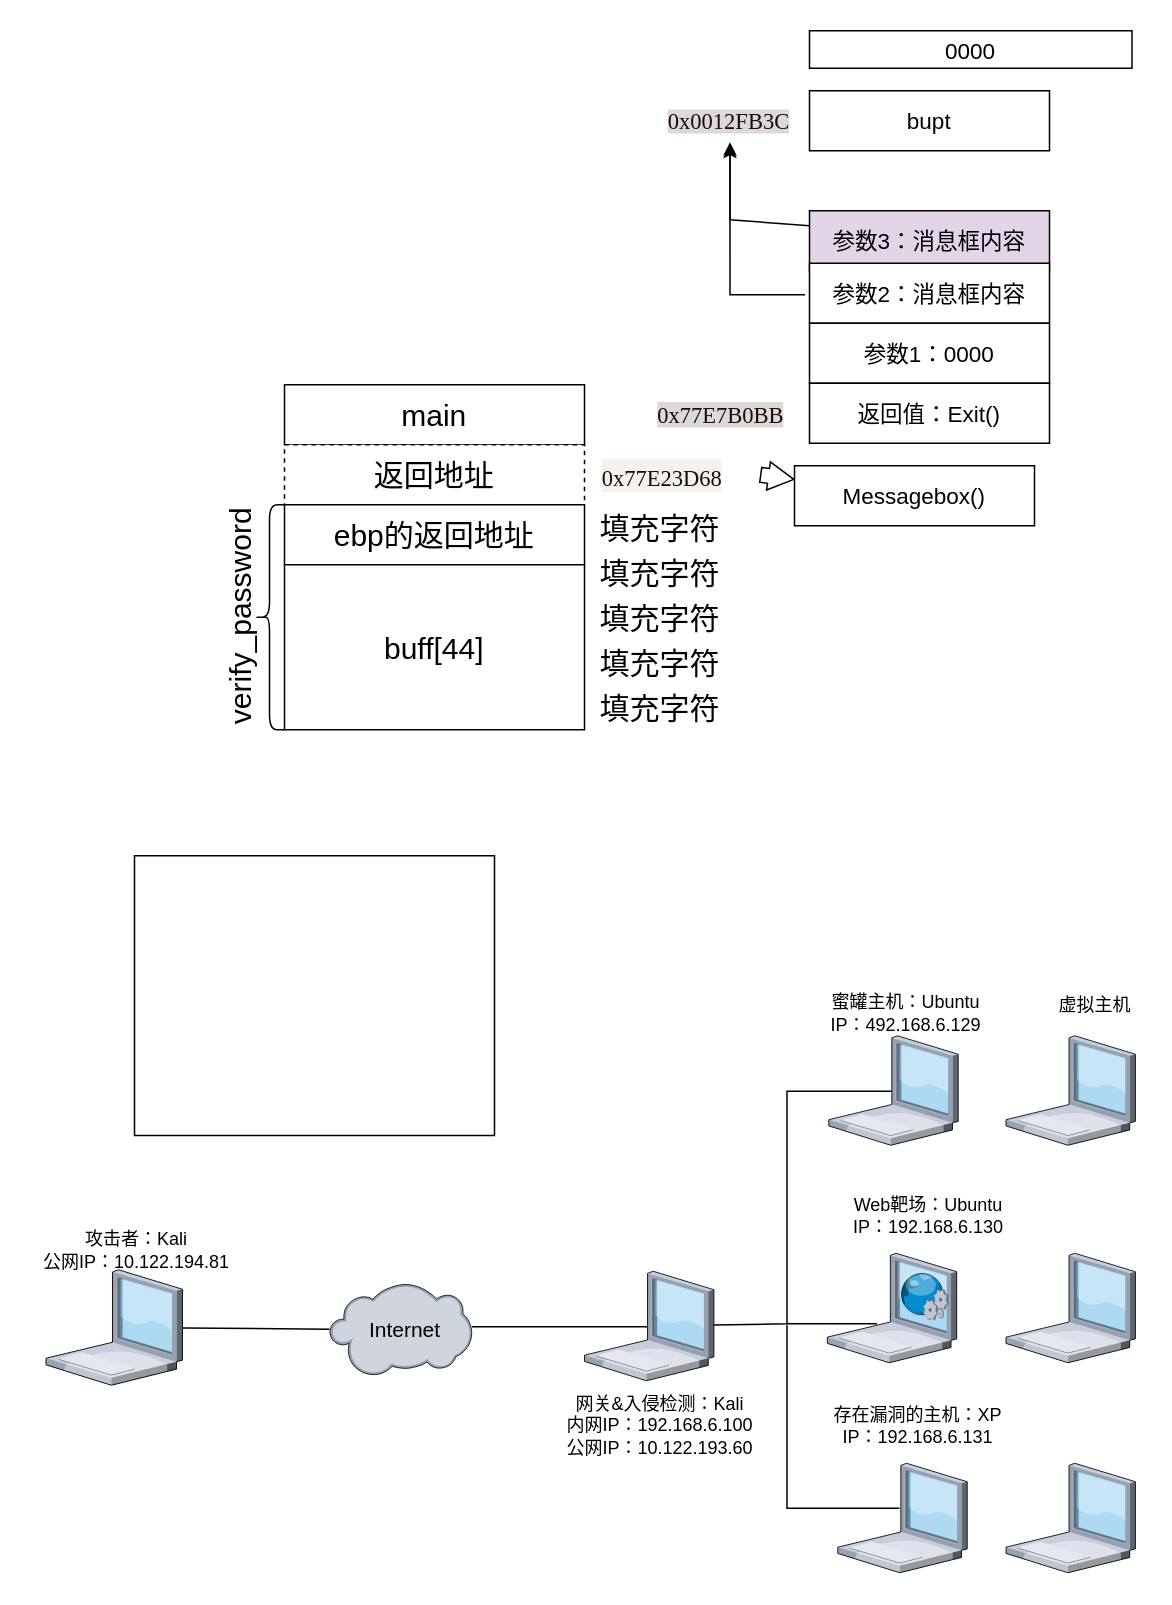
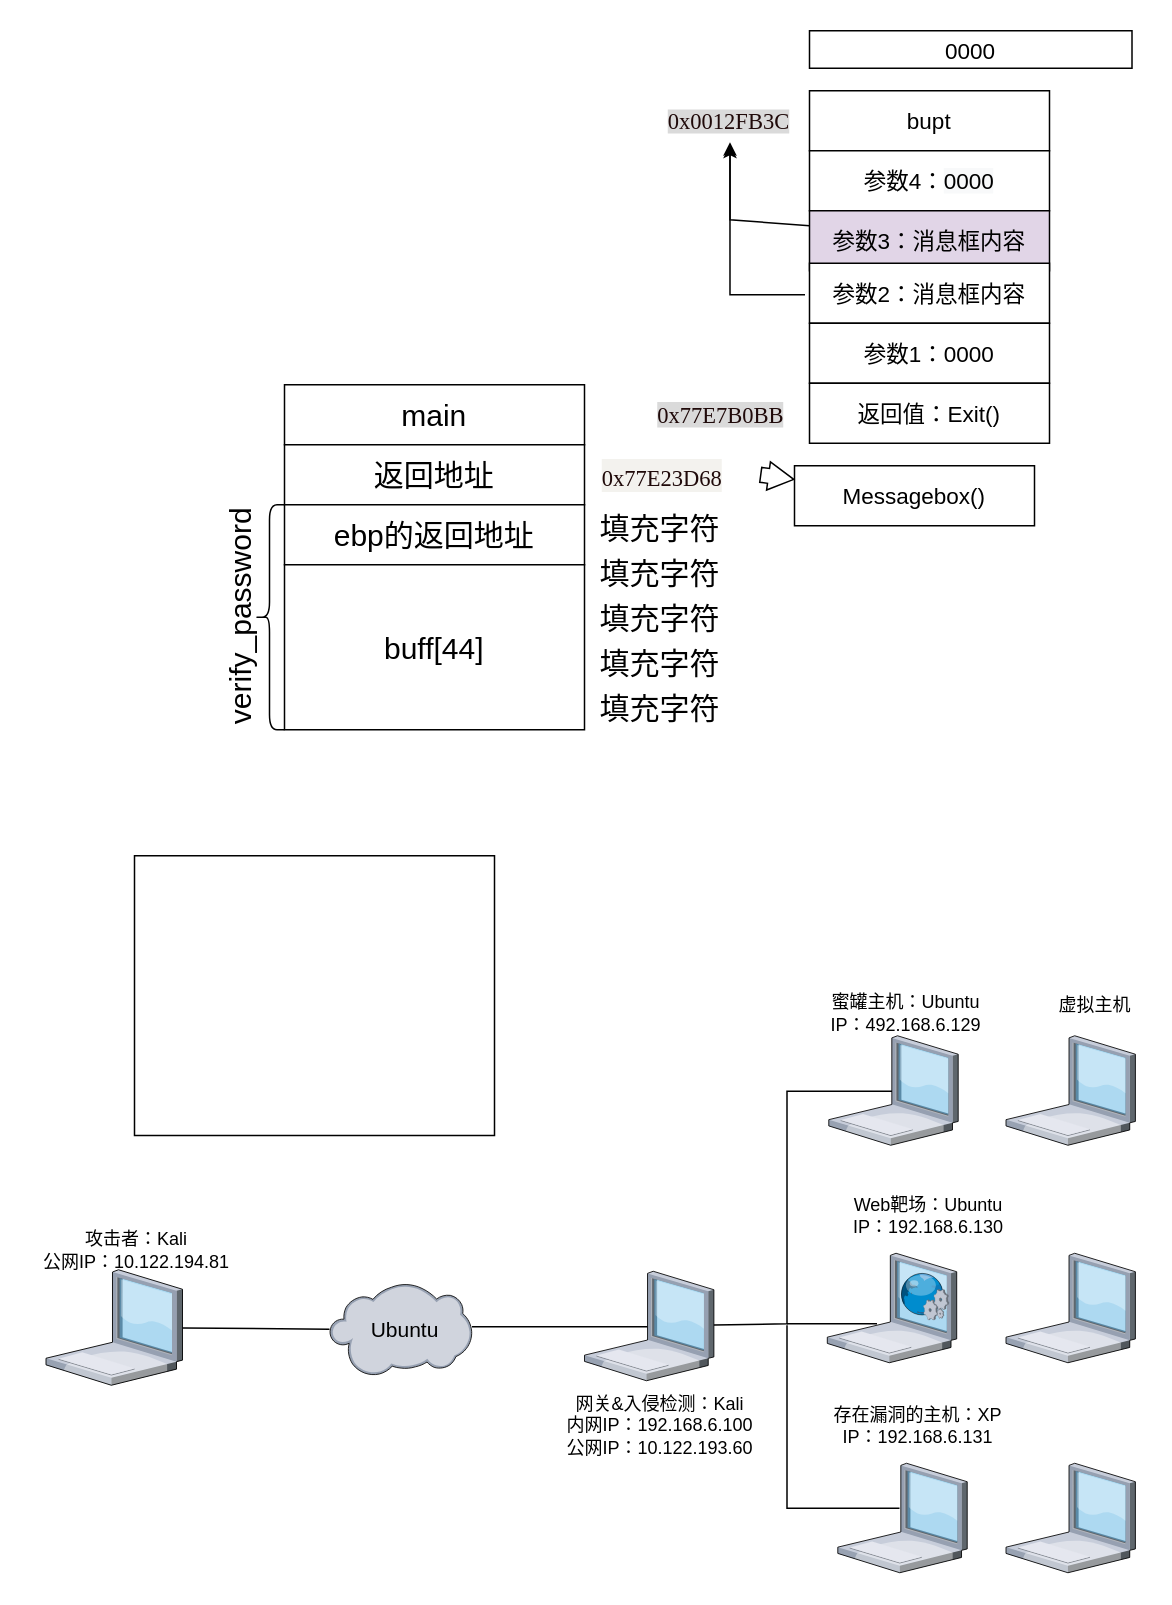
node "参数4：0000": added
node "返回地址": style dashed -> solid
node "Internet": label "Internet" -> "Ubuntu"
